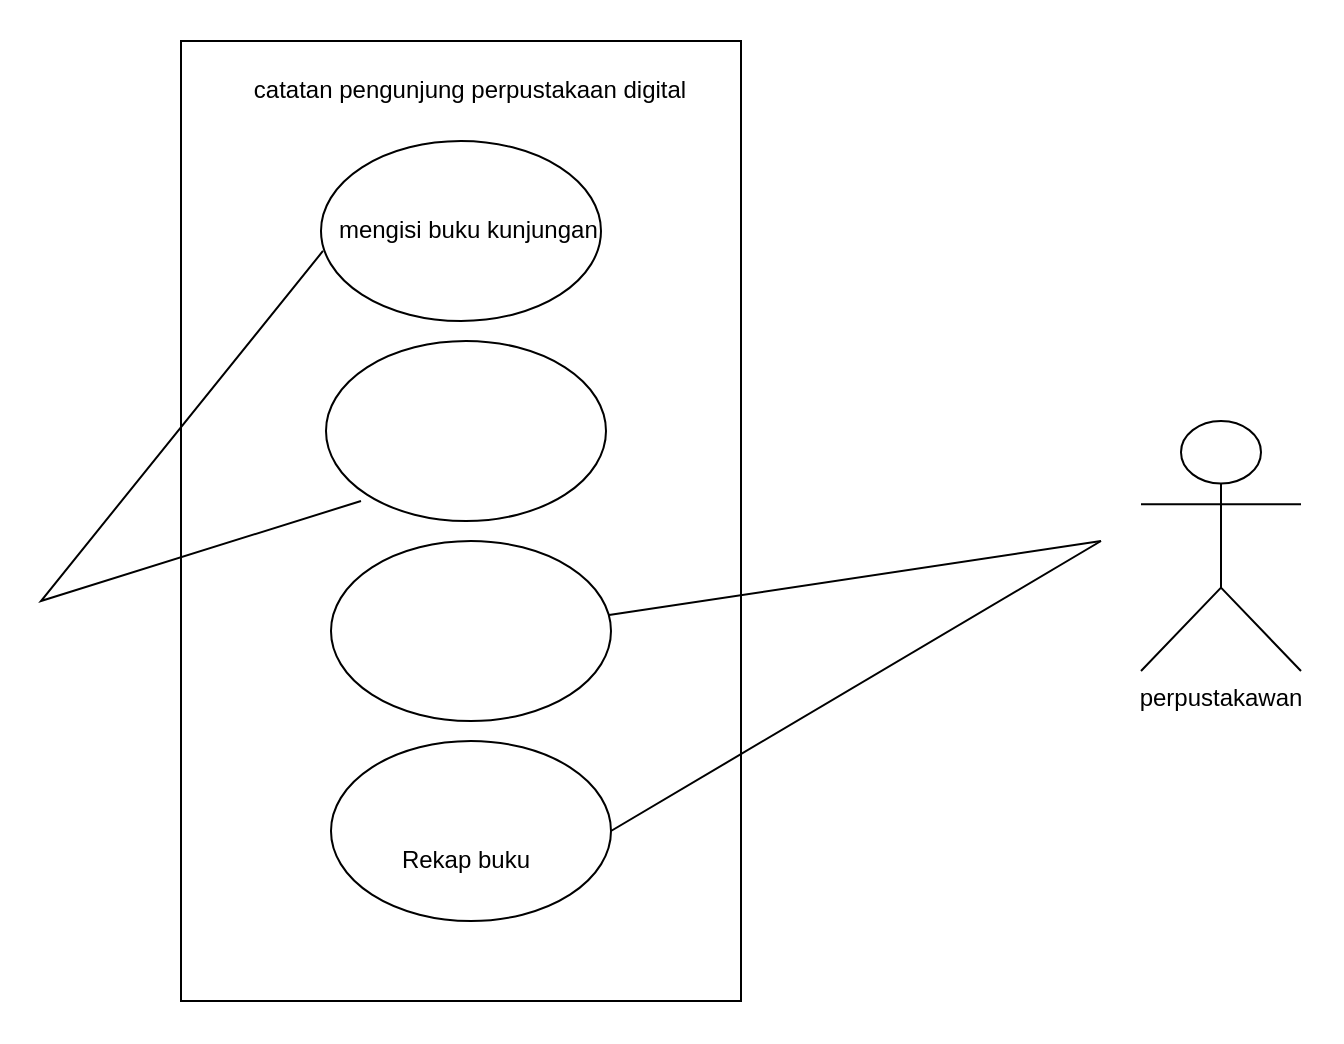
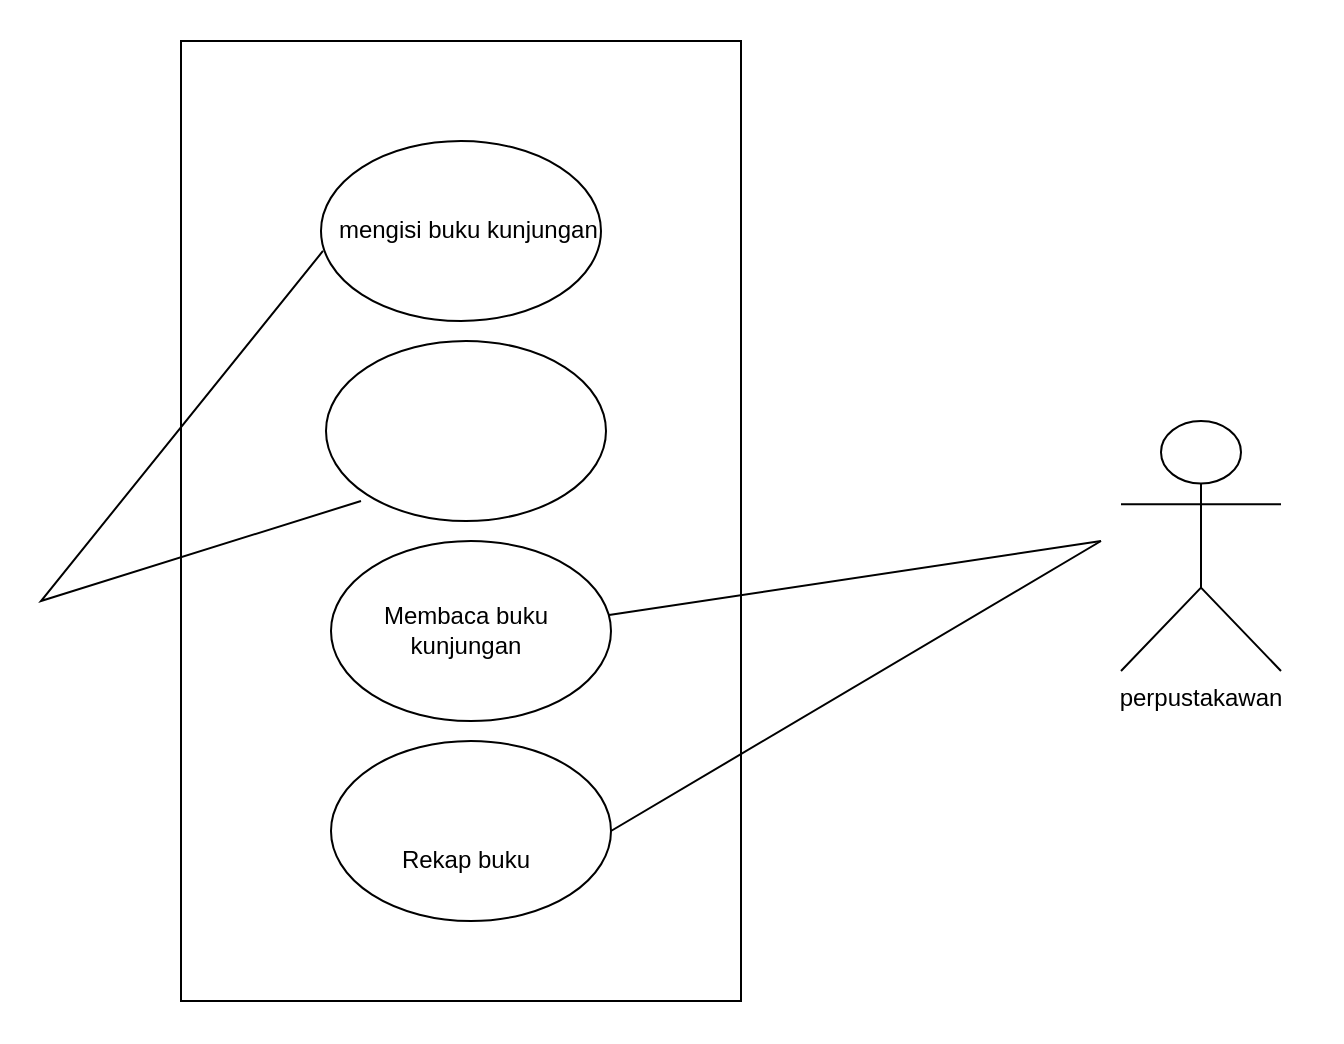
node "catatan pengunjung perpustakaan digital": removed
node "perpustakawan": moved (1221, 546) -> (1201, 546)
node "Membaca buku kunjungan": added
